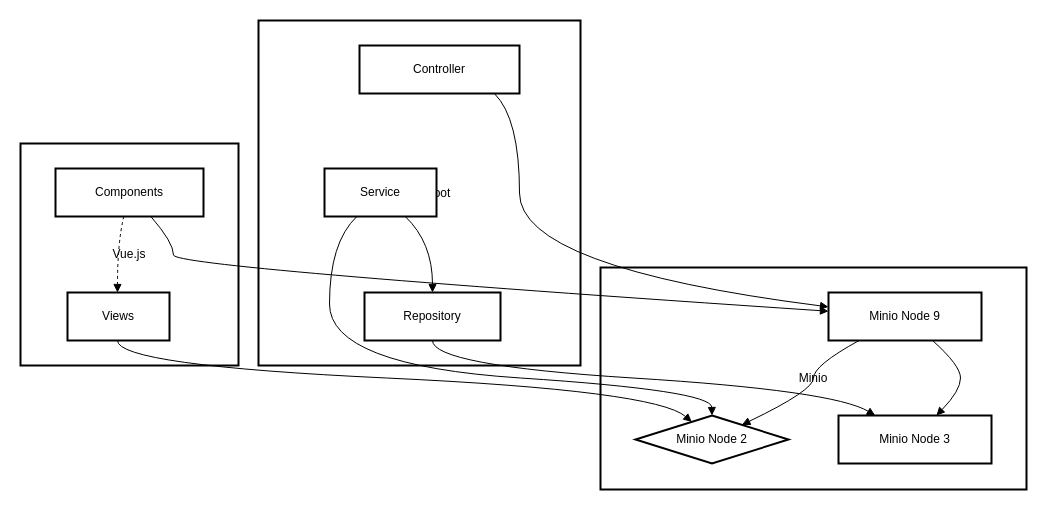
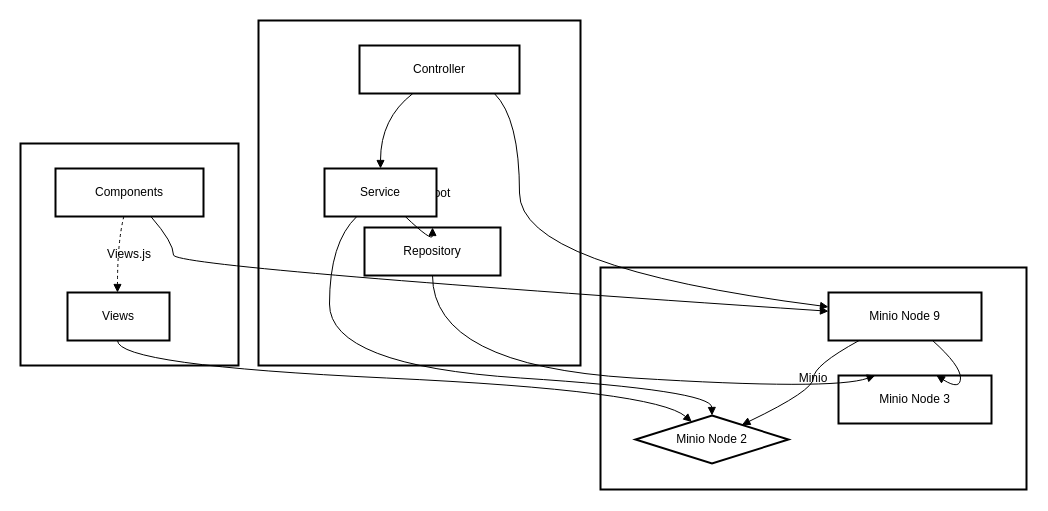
edge "Controller" -> "Service": added
node "Vue.js": label "Vue.js" -> "Views.js"
node "Repository": moved (433, 317) -> (433, 252)
node "Minio Node 3": moved (915, 440) -> (915, 400)
